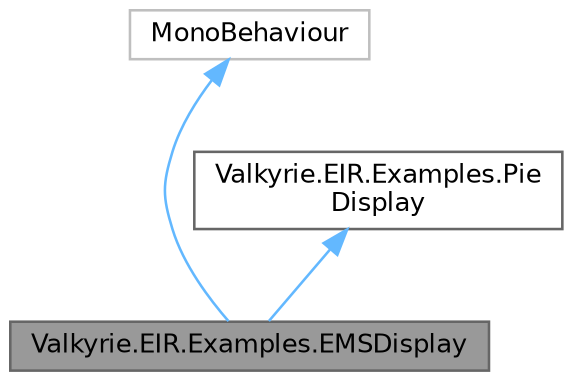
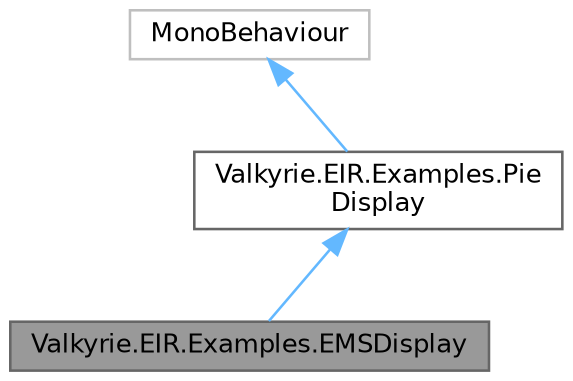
edge "Valkyrie.EIR.Examples.EMSDisplay" -> "MonoBehaviour": now "Valkyrie.EIR.Examples.Pie Display" -> "MonoBehaviour"
